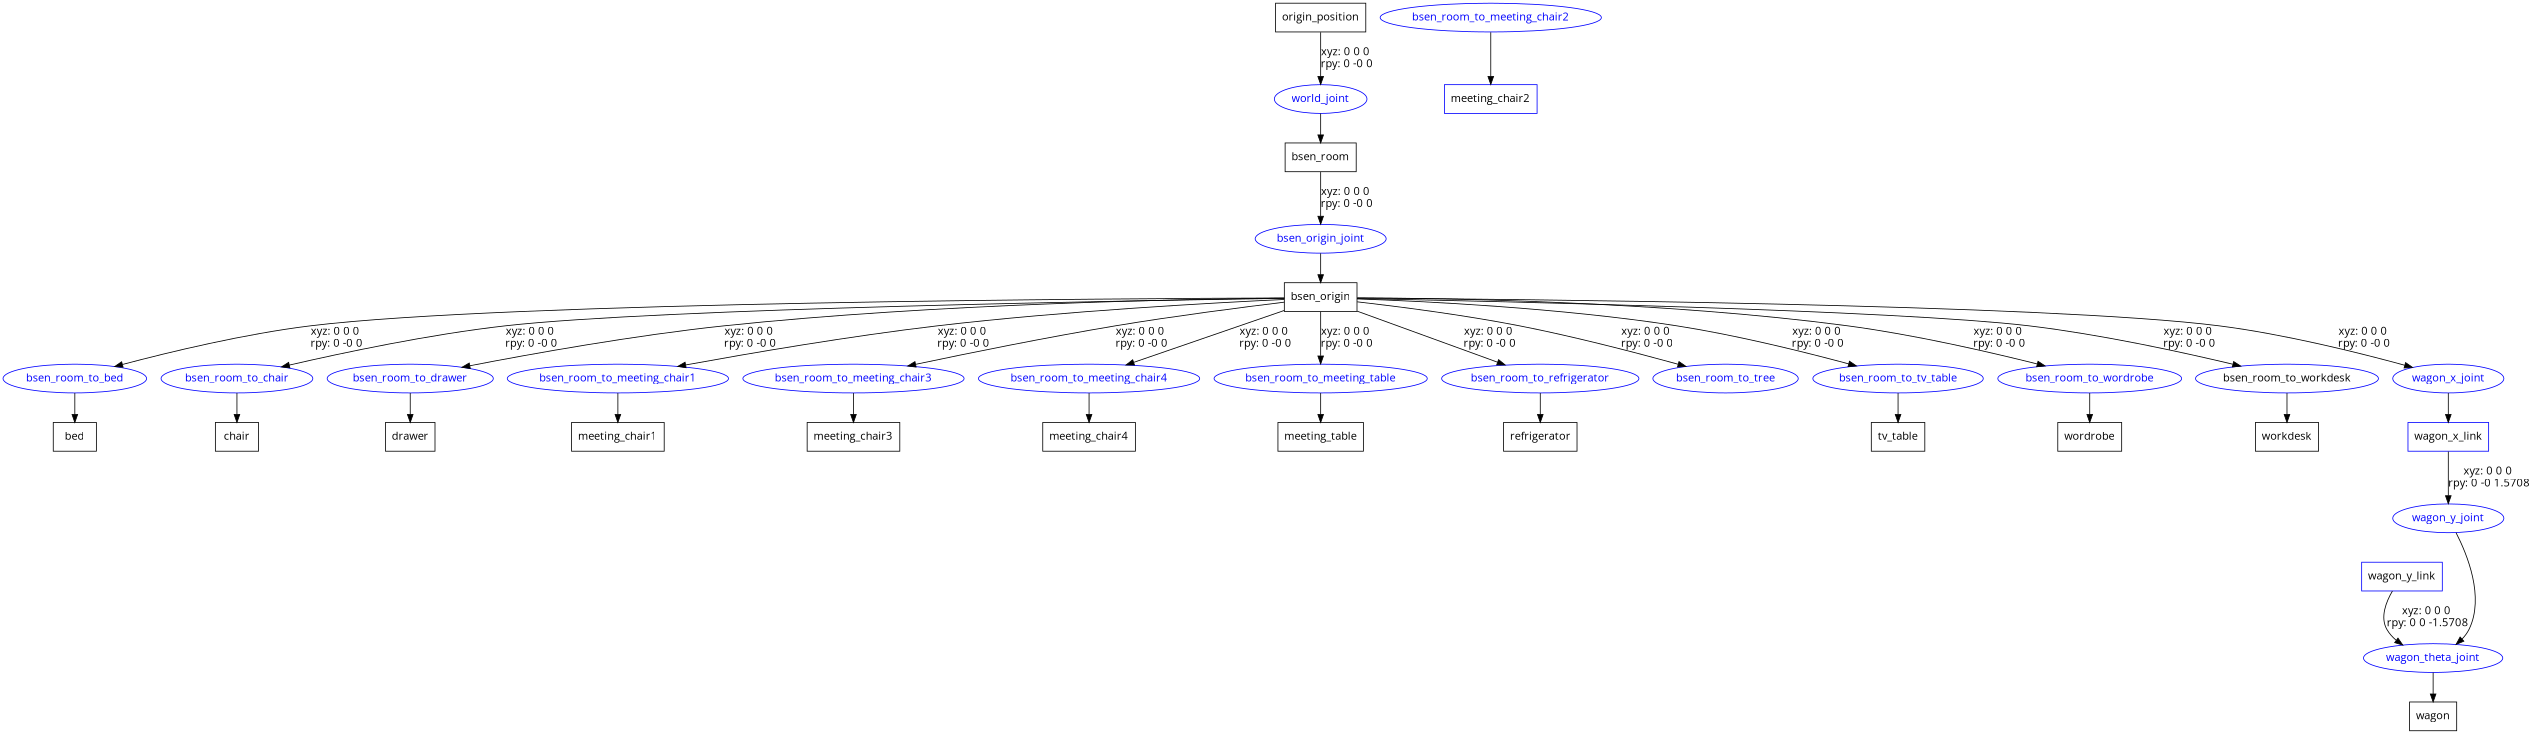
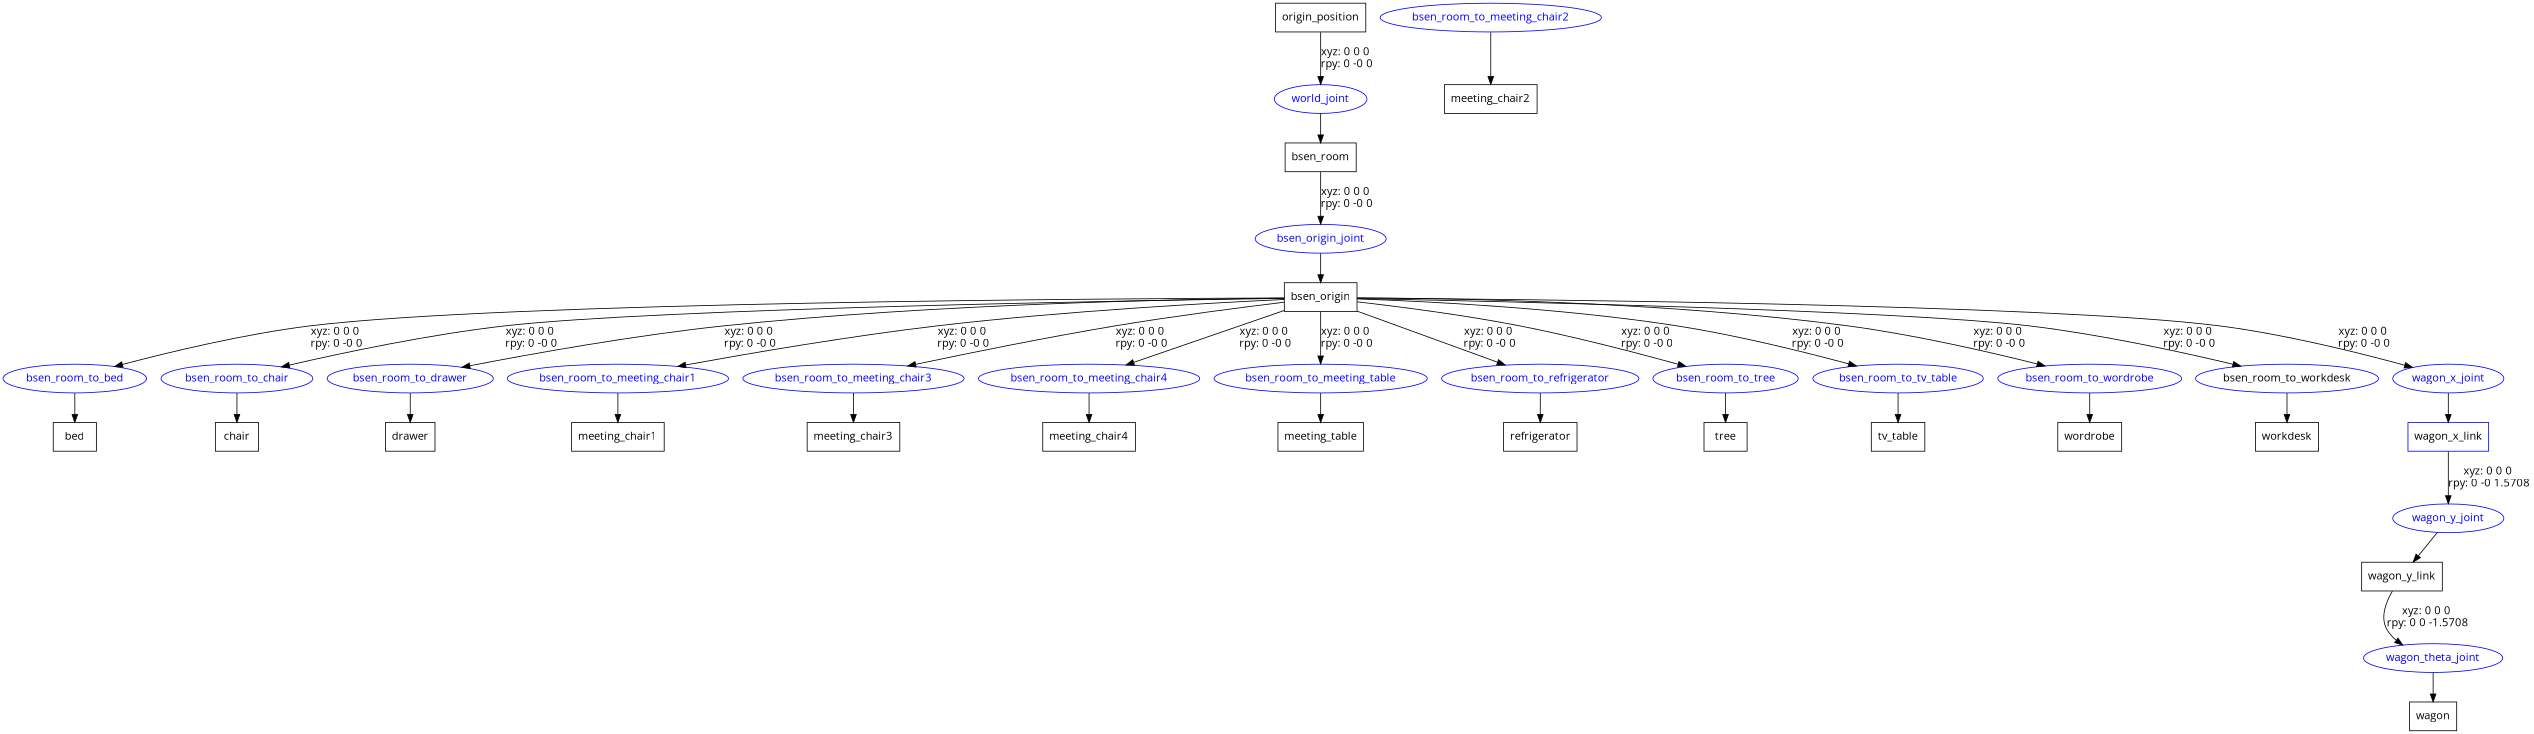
node "meeting_chair2": color blue -> black
node "tree": added
node "wagon_y_link": color blue -> black
edge "wagon_y_joint" -> "wagon_theta_joint": now "wagon_y_joint" -> "wagon_y_link"
